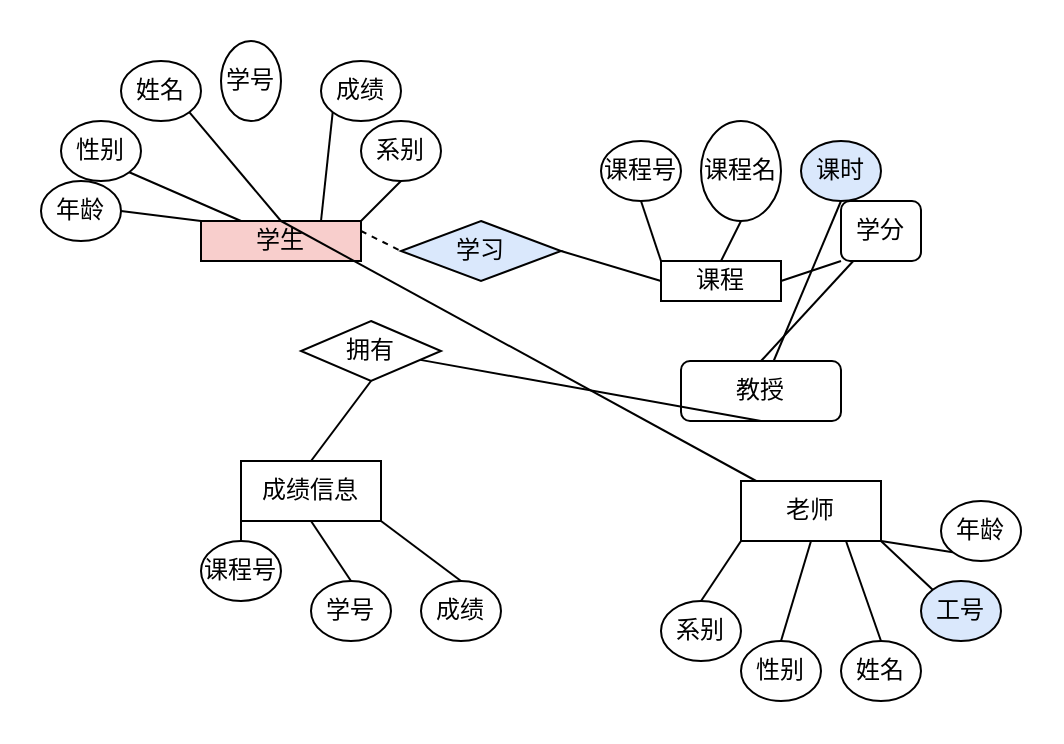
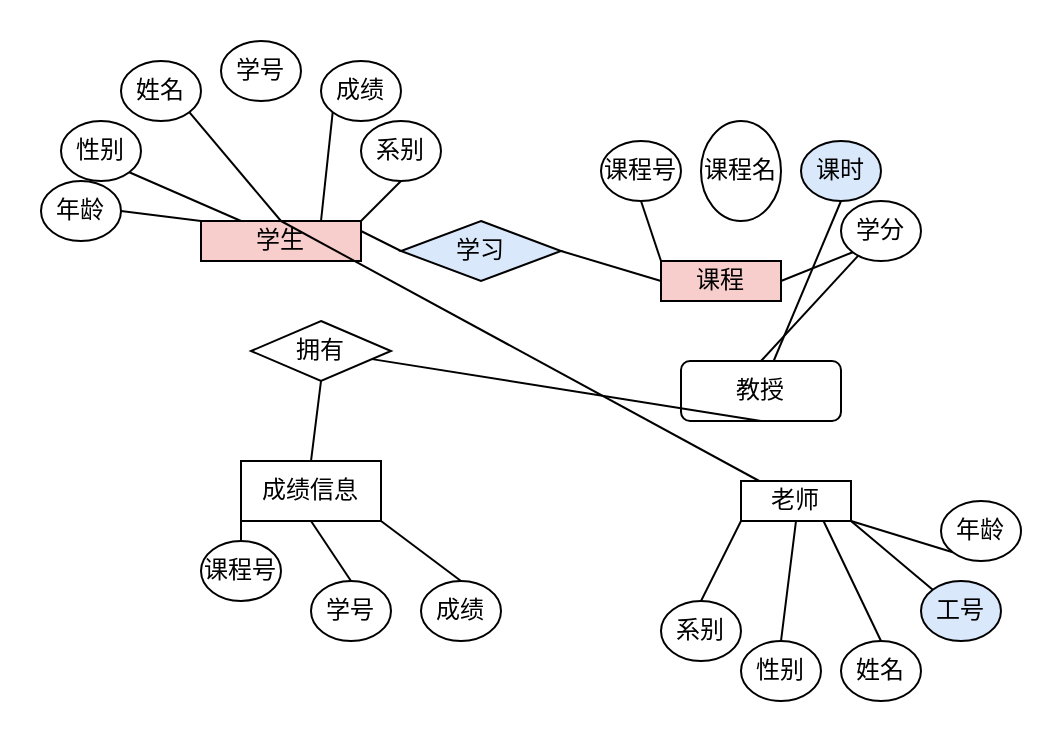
node "学号": size 60x80 -> 80x60
node "学分": shape rounded rectangle -> ellipse
edge "学生" -- "学习": style dashed -> solid
edge "课程名" -- "课程": removed
node "课程": fillcolor #ffffff -> #f8cecc
node "拥有": moved (371, 351) -> (321, 351)
node "老师": size 140x60 -> 110x40
